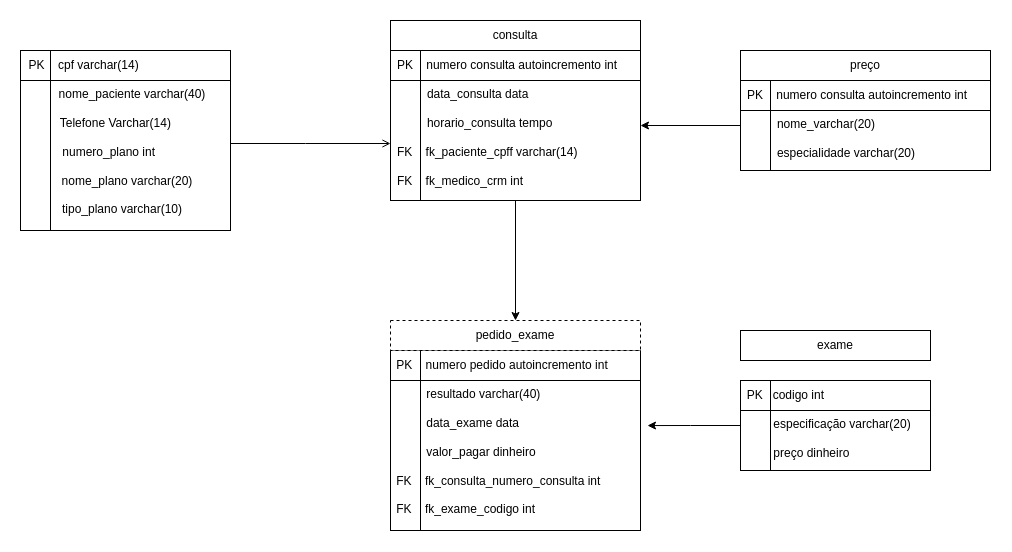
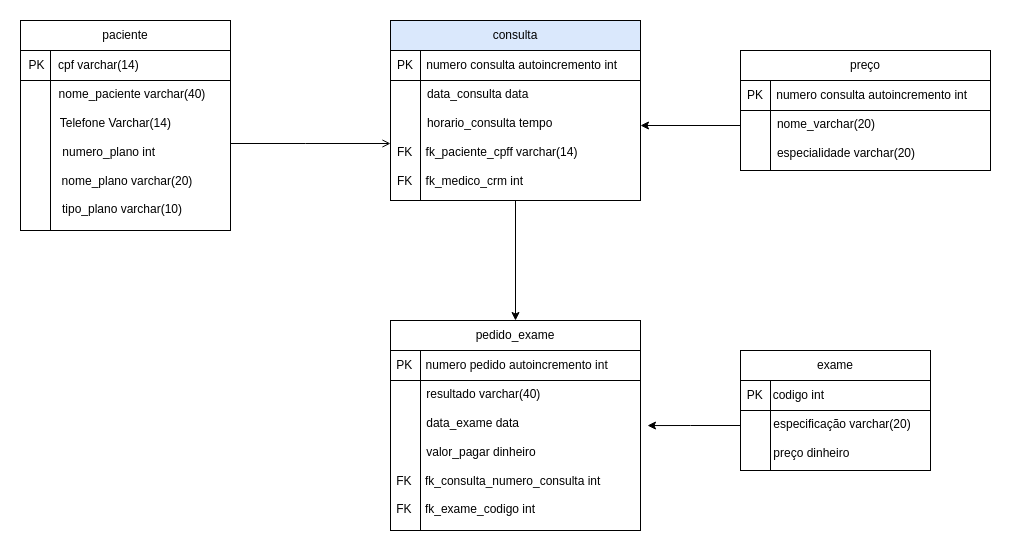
node "paciente": added
node "consulta": fillcolor #ffffff -> #dae8fc
node "pedido_exame": style dashed -> solid
node "exame": moved (836, 346) -> (836, 366)
